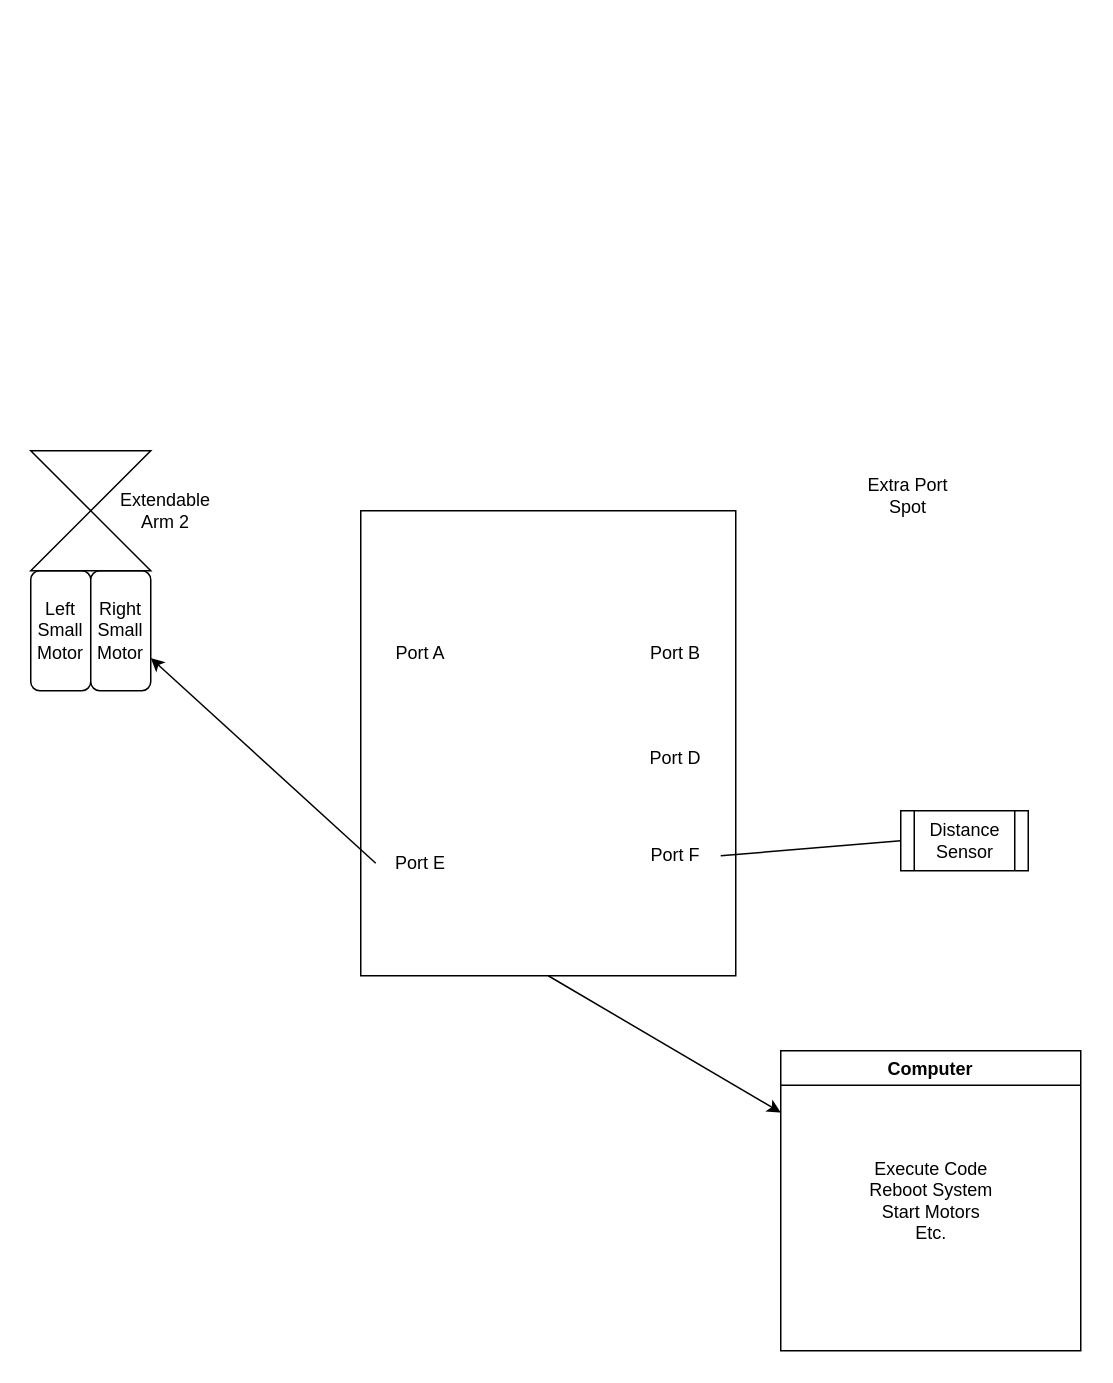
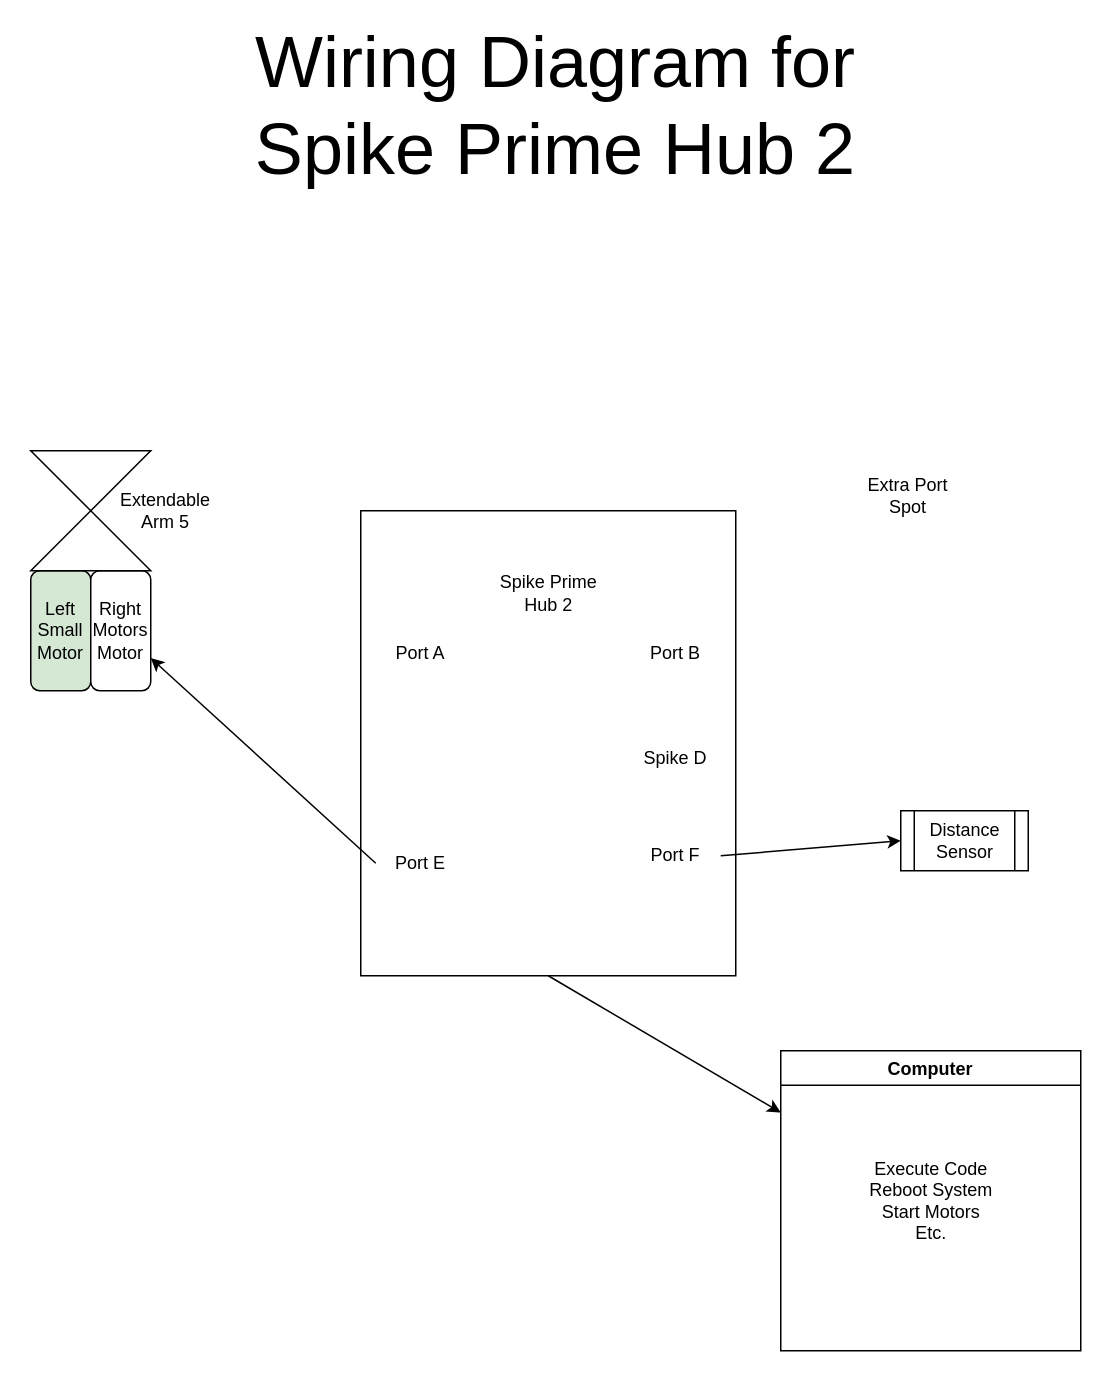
node "Wiring Diagram for Spike Prime Hub 2": added
node "Extendable Arm 2": label "Extendable Arm 2" -> "Extendable Arm 5"
node "Spike Prime Hub 2": added
node "Left Small Motor": fillcolor #ffffff -> #d5e8d4
node "Right Small Motor": label "Right Small Motor" -> "Right Motors Motor"
node "Port D": label "Port D" -> "Spike D"
edge "Distance Sensor" -- "Port F": arrowhead none -> classic
